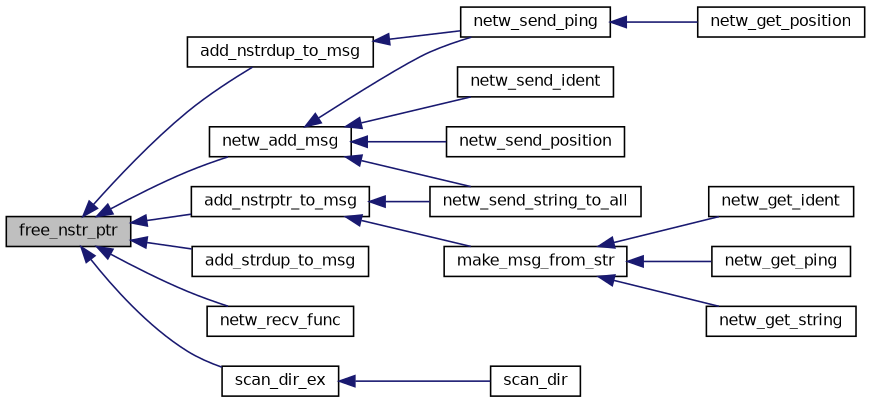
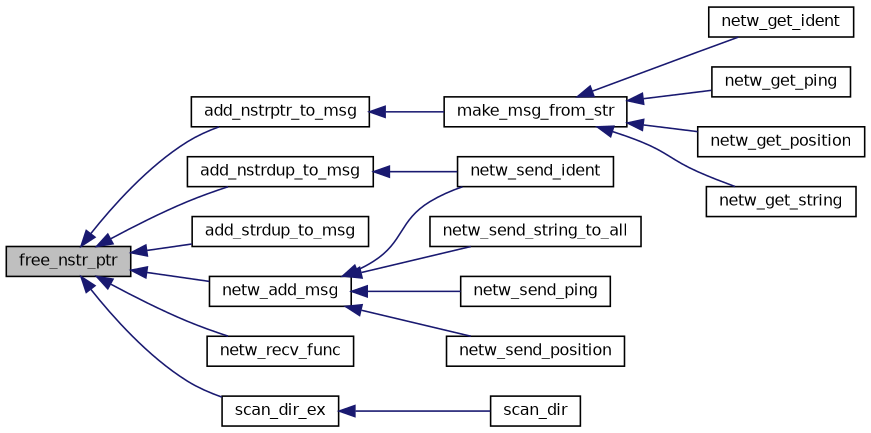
edge "netw_get_position" -> "netw_send_ping": now "netw_get_position" -> "make_msg_from_str"
edge "netw_send_ping" -> "add_nstrdup_to_msg": now "netw_send_ident" -> "add_nstrdup_to_msg"
edge "netw_send_string_to_all" -> "add_nstrptr_to_msg": removed
